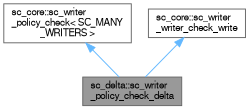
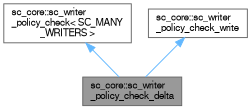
node "sc_core::sc_writer _writer_check_write": label "sc_core::sc_writer _writer_check_write" -> "sc_core::sc_writer _policy_check_write"
node "sc_delta::sc_writer _policy_check_delta": label "sc_delta::sc_writer _policy_check_delta" -> "sc_core::sc_writer _policy_check_delta"
